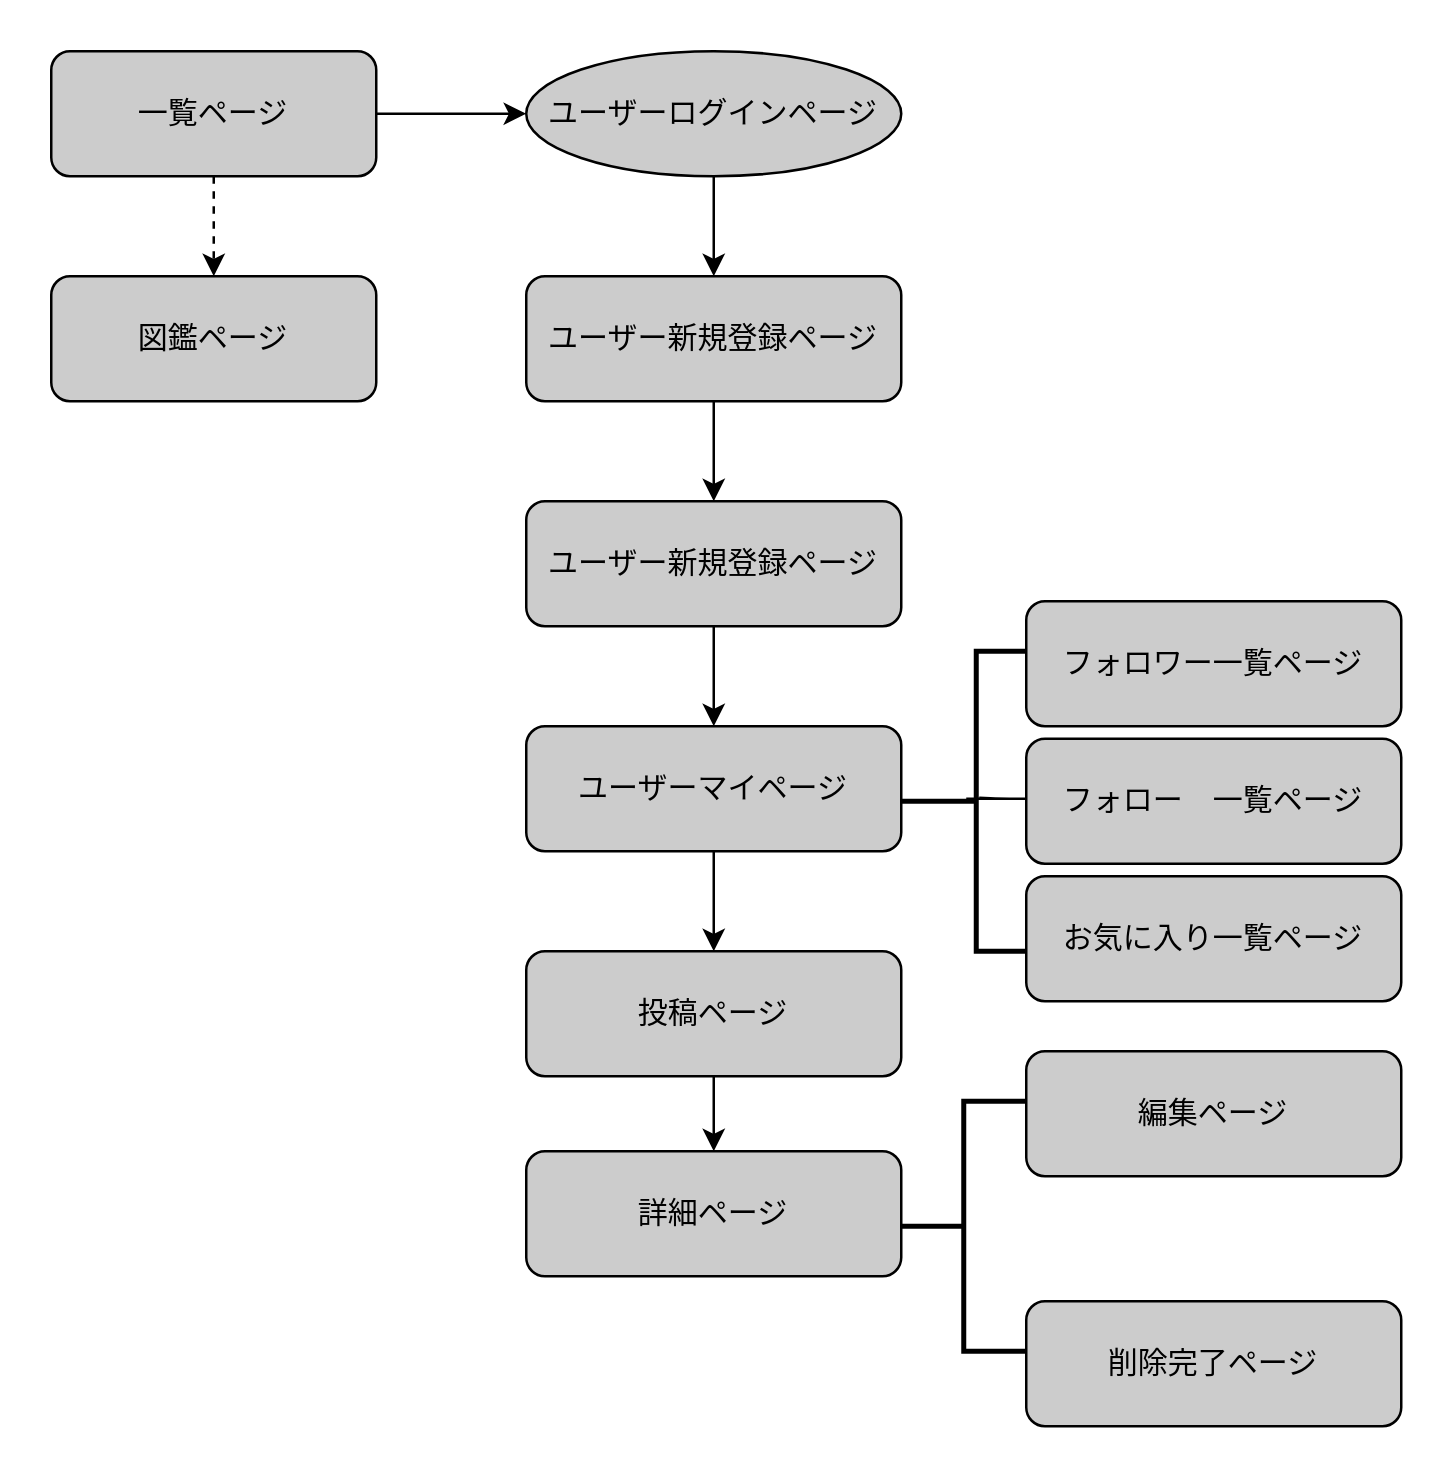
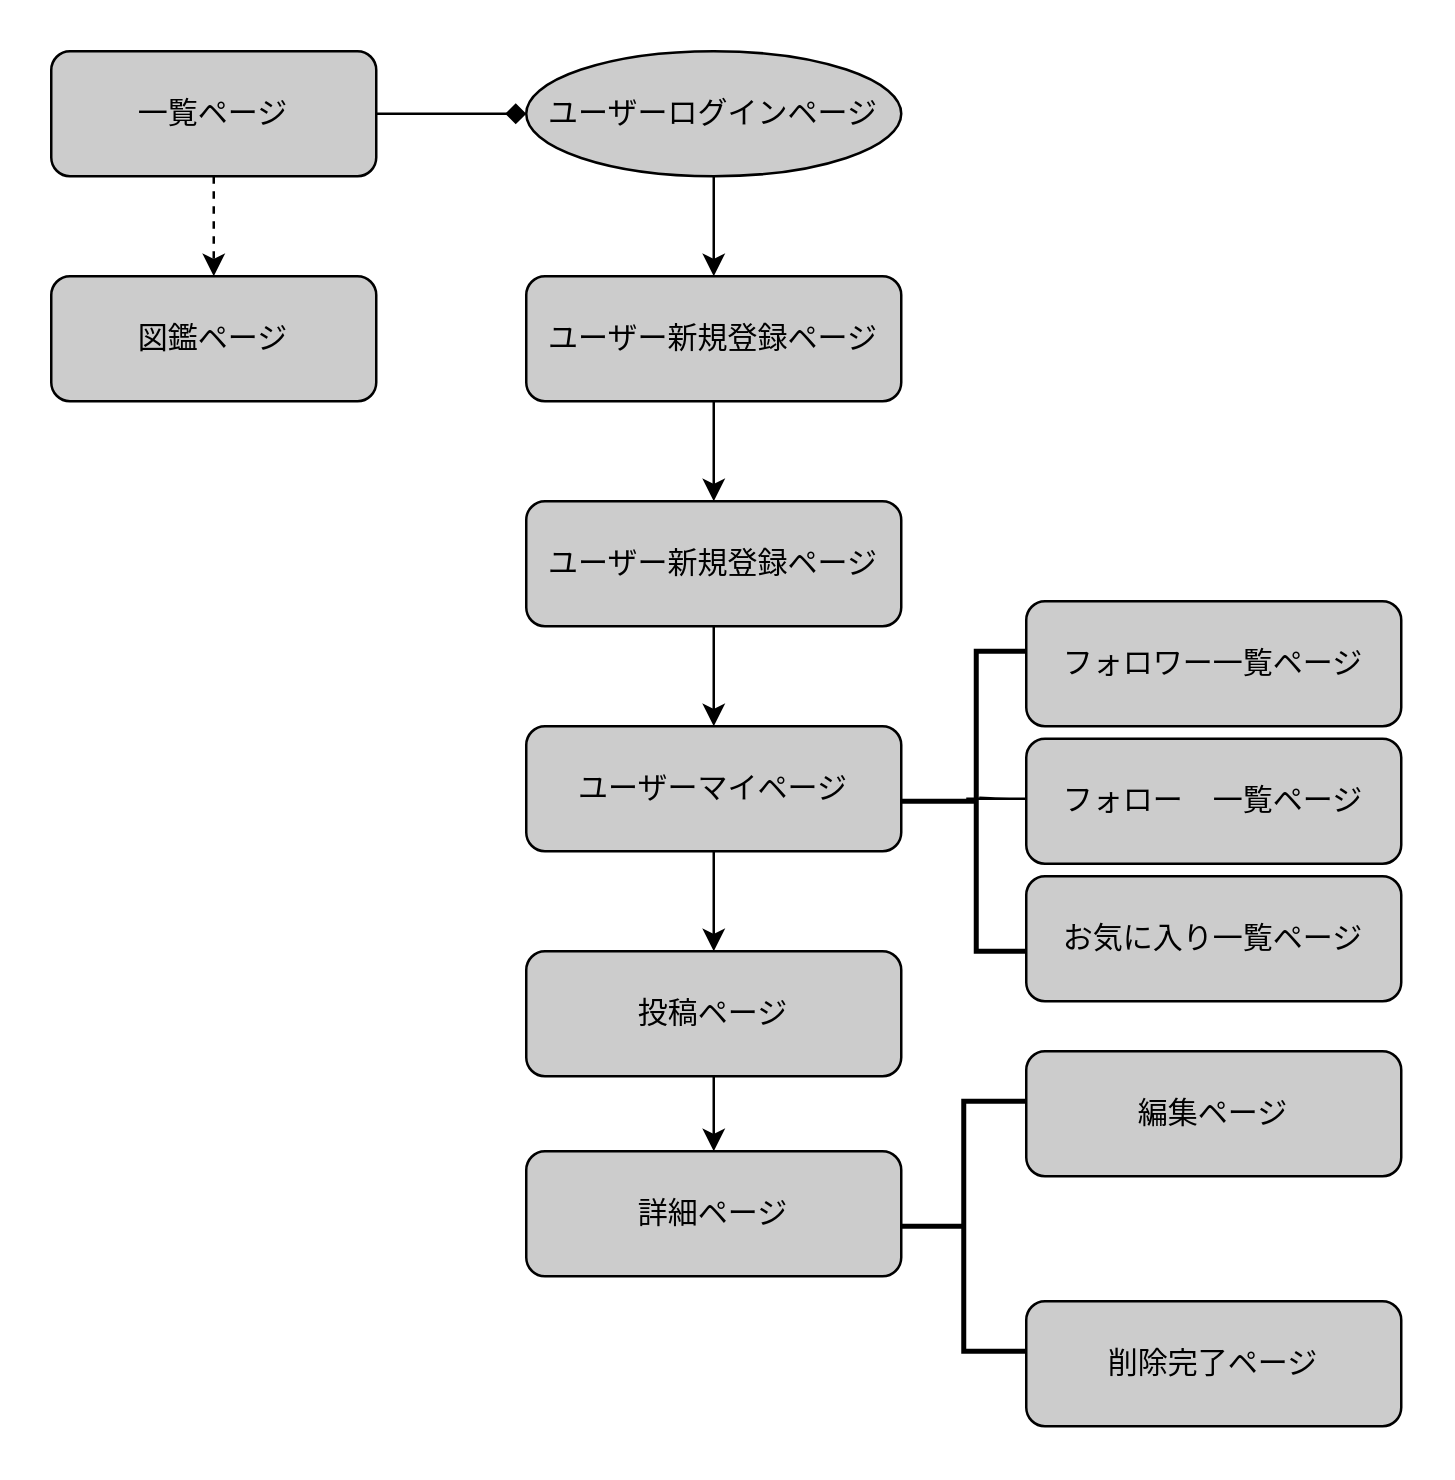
edge "一覧ページ" -> "ユーザーログインページ": arrowhead classic -> diamond
